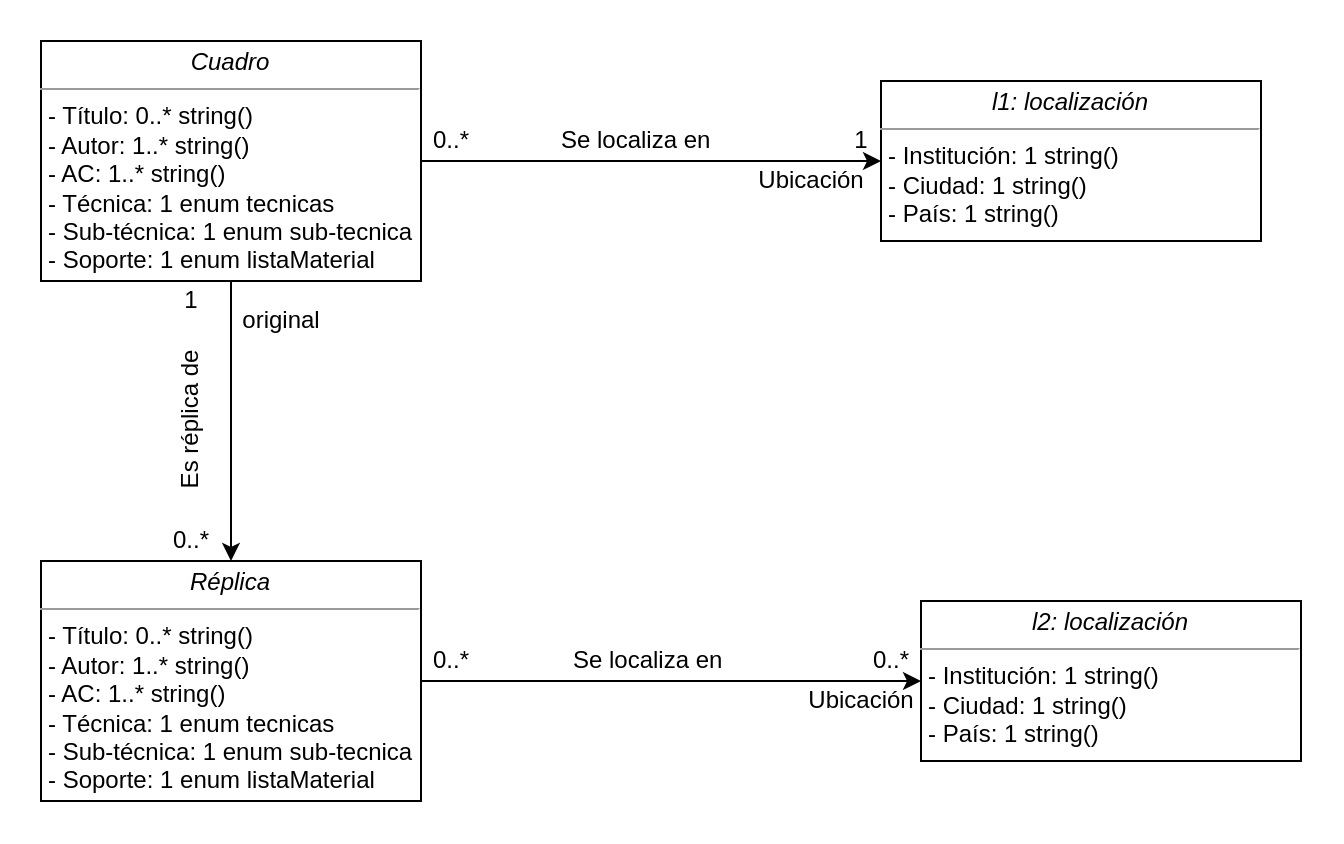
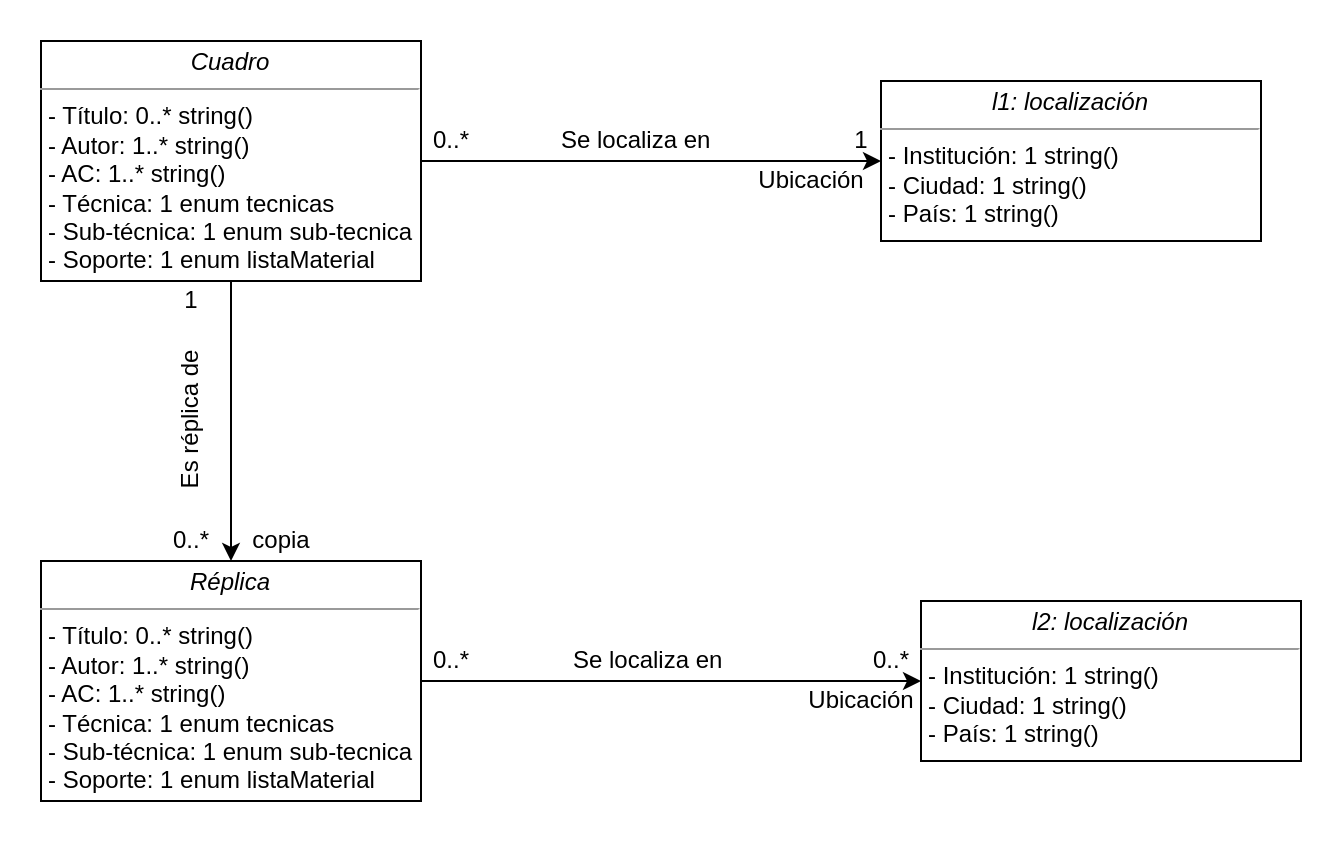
node "original": removed
node "copia": added
